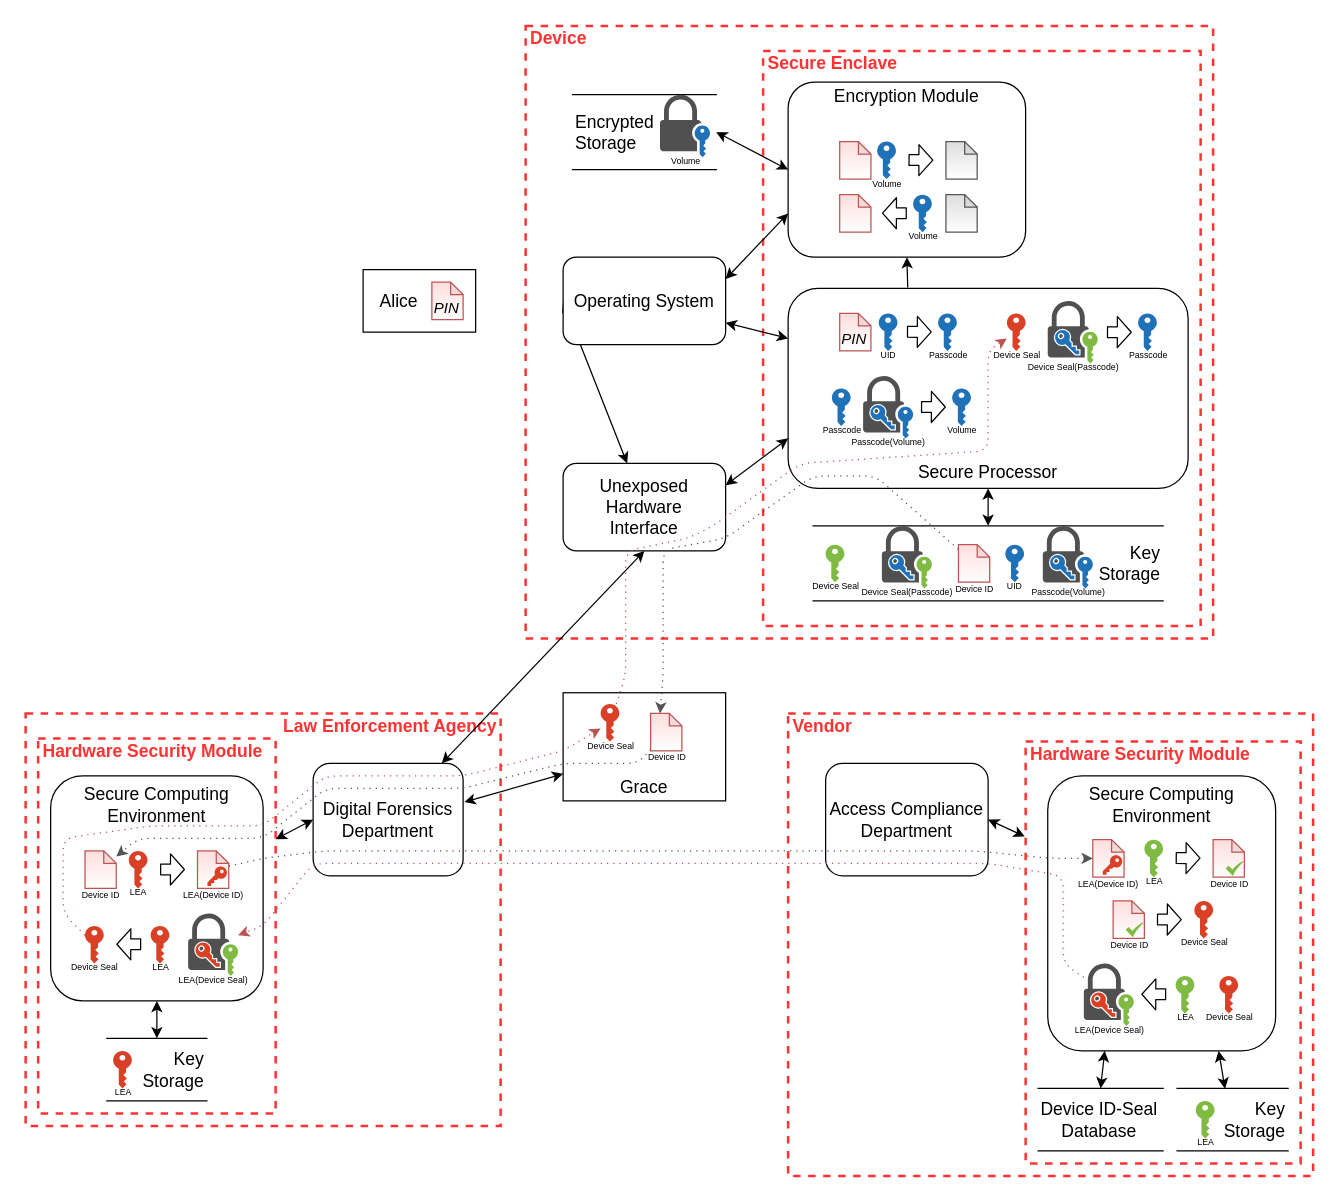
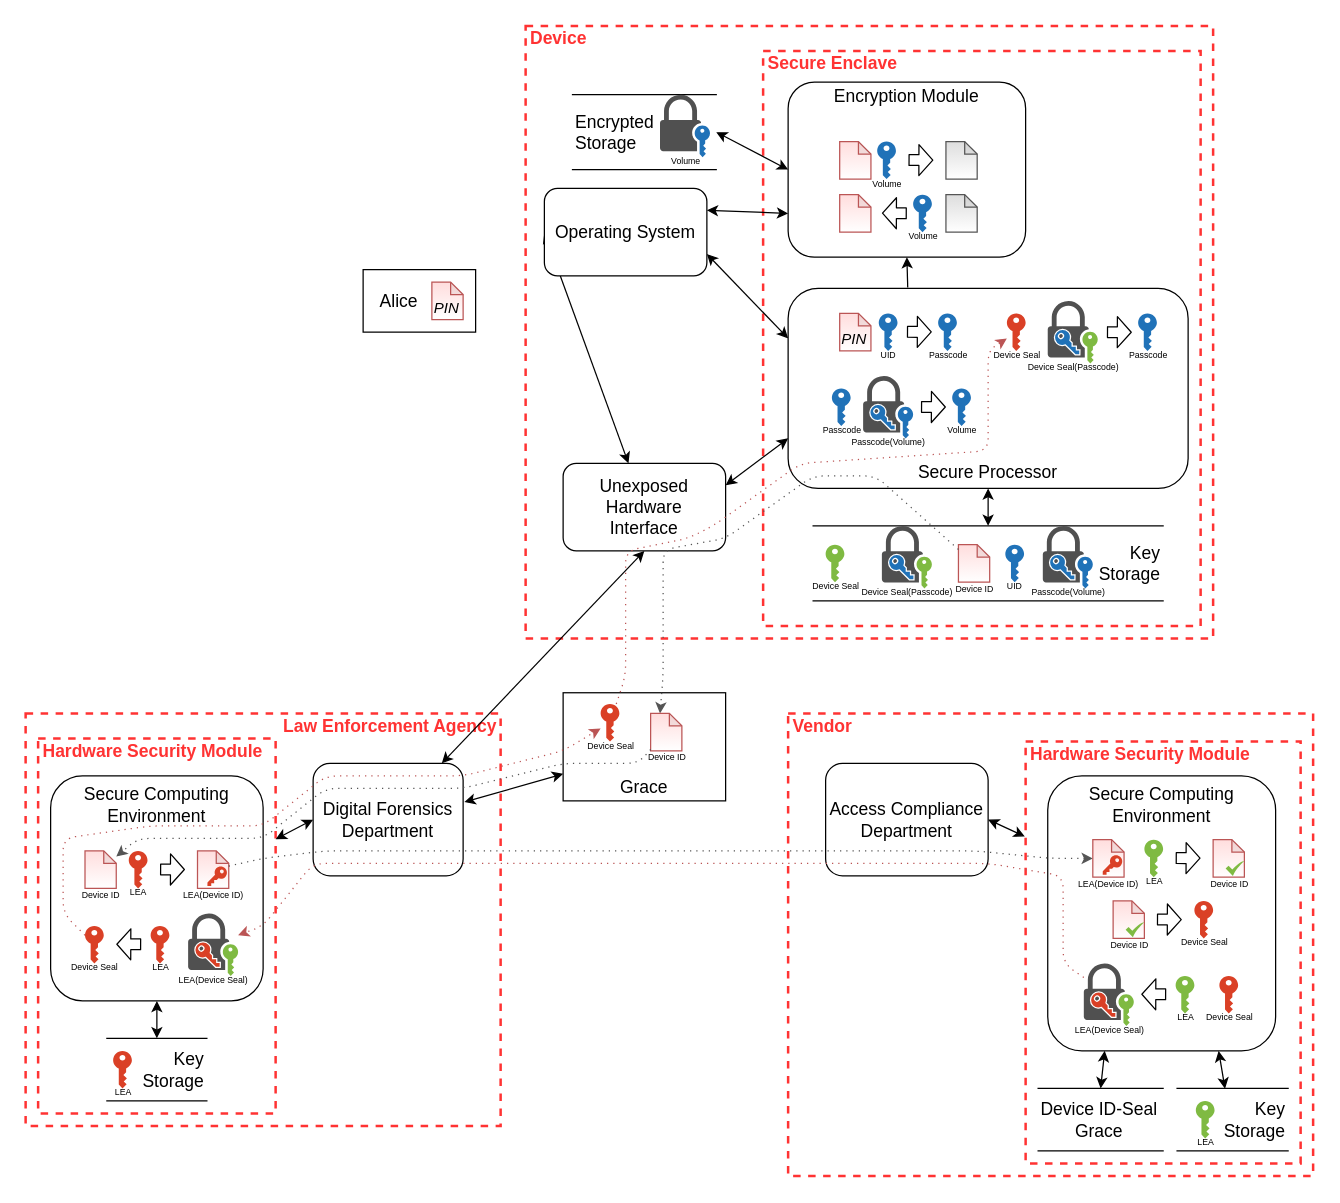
node "Operating System": moved (644, 301) -> (626, 232)
node "Device ID-Seal Database": label "Device ID-Seal Database" -> "Device ID-Seal Grace"
